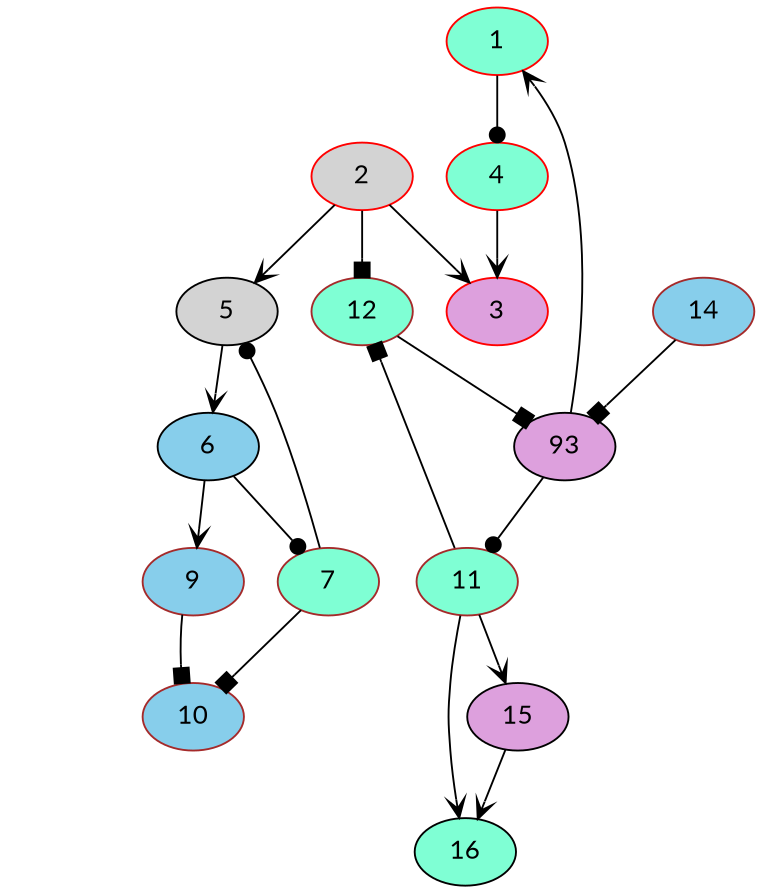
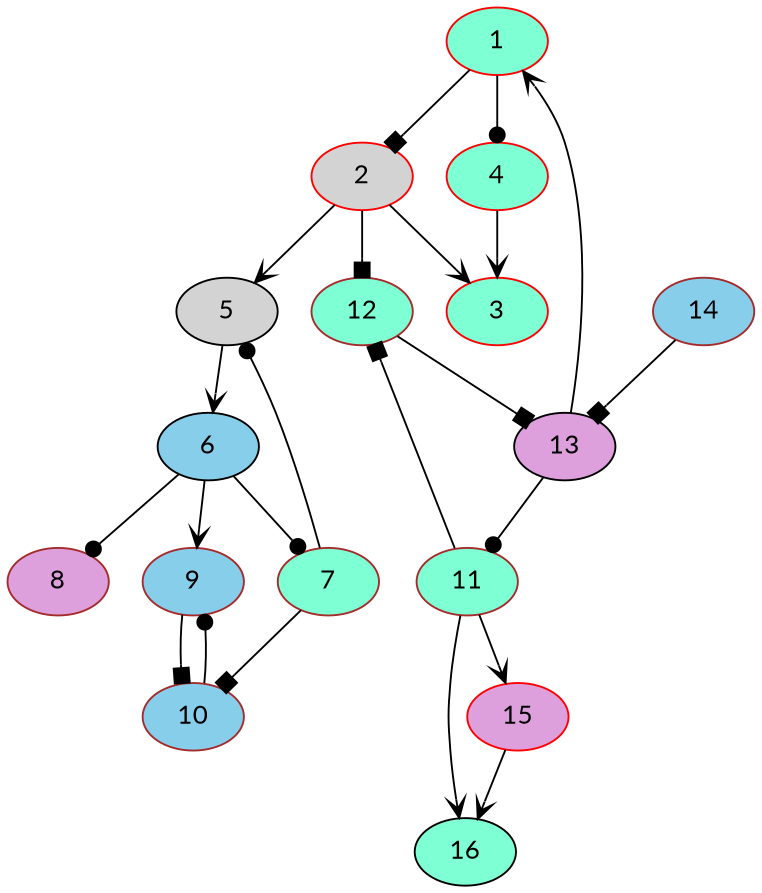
edge "1" -> "2": added
node "3": fillcolor plum -> aquamarine
node "93": label "93" -> "13"
node "8": added
edge "10" -> "9": added
node "15": color black -> red
